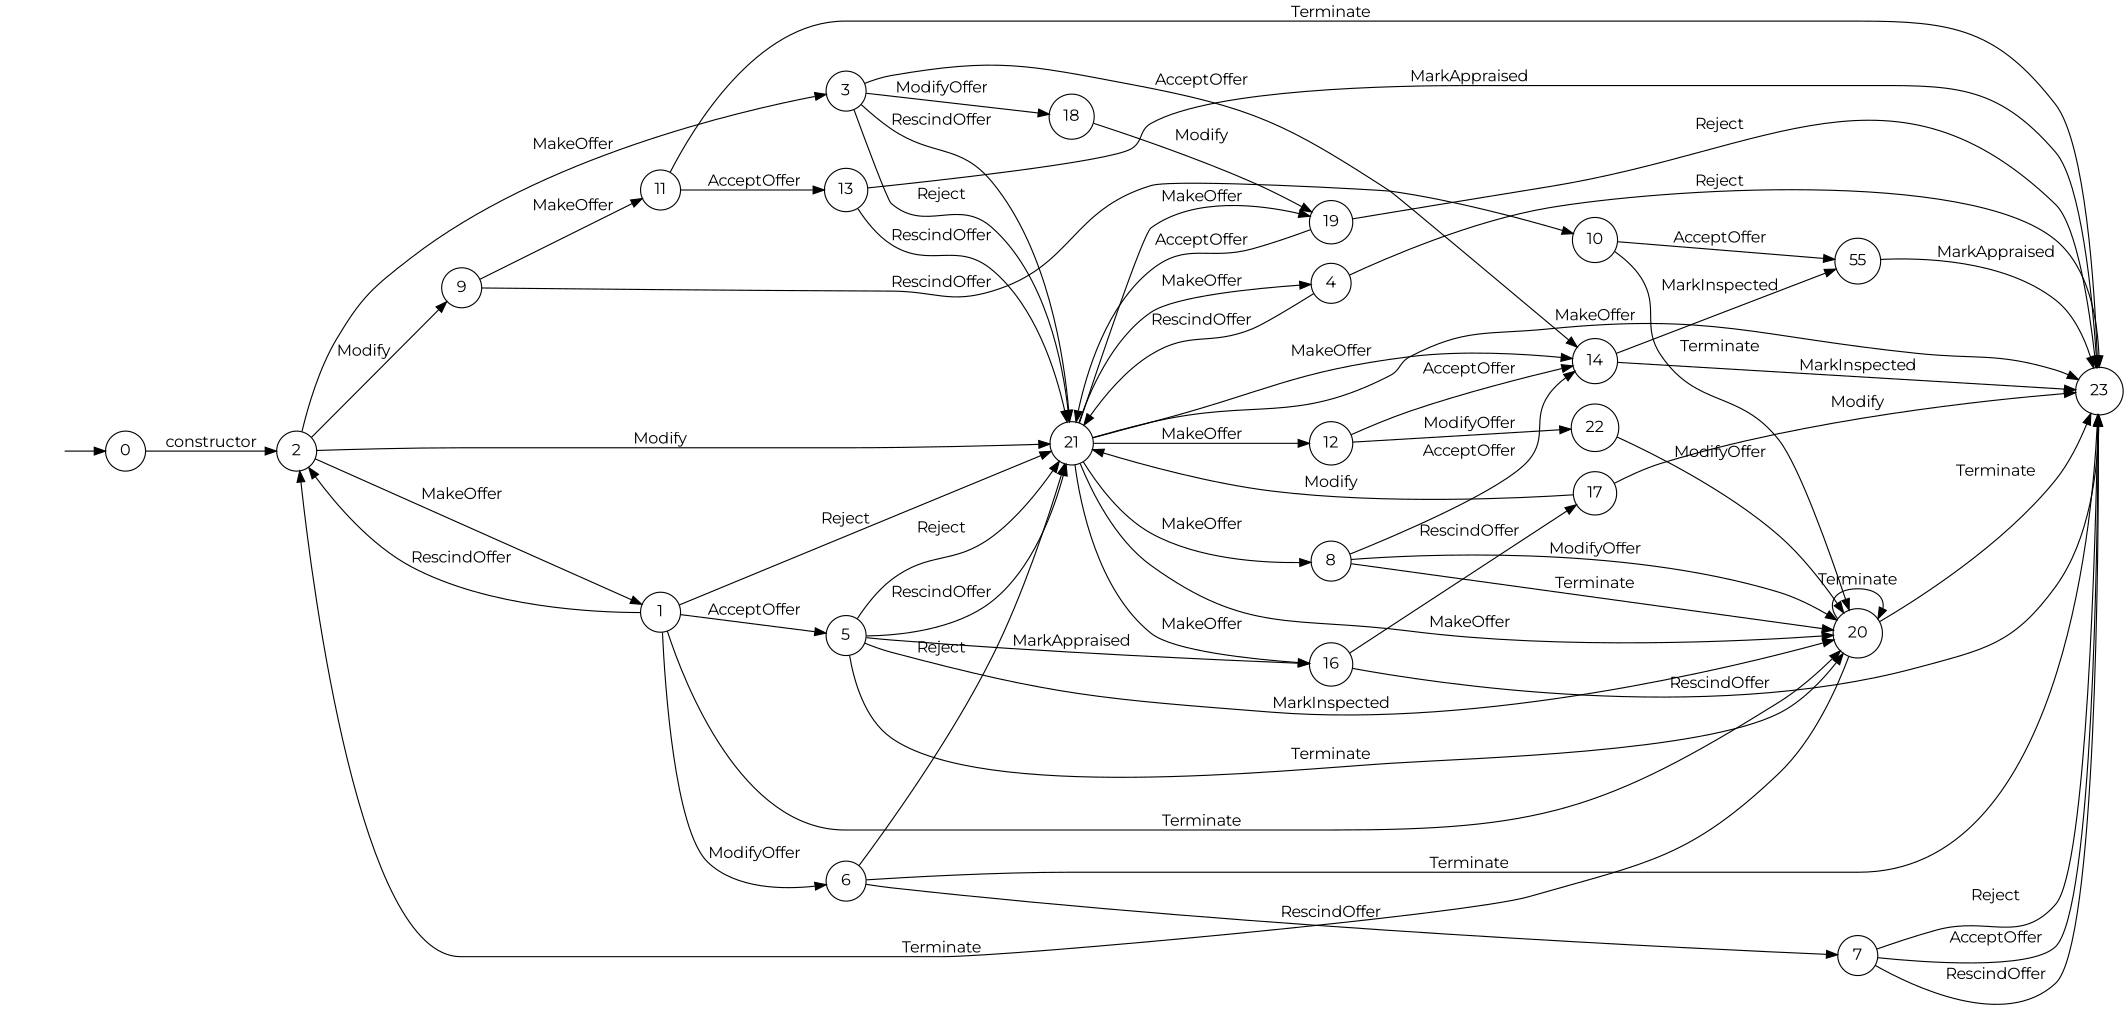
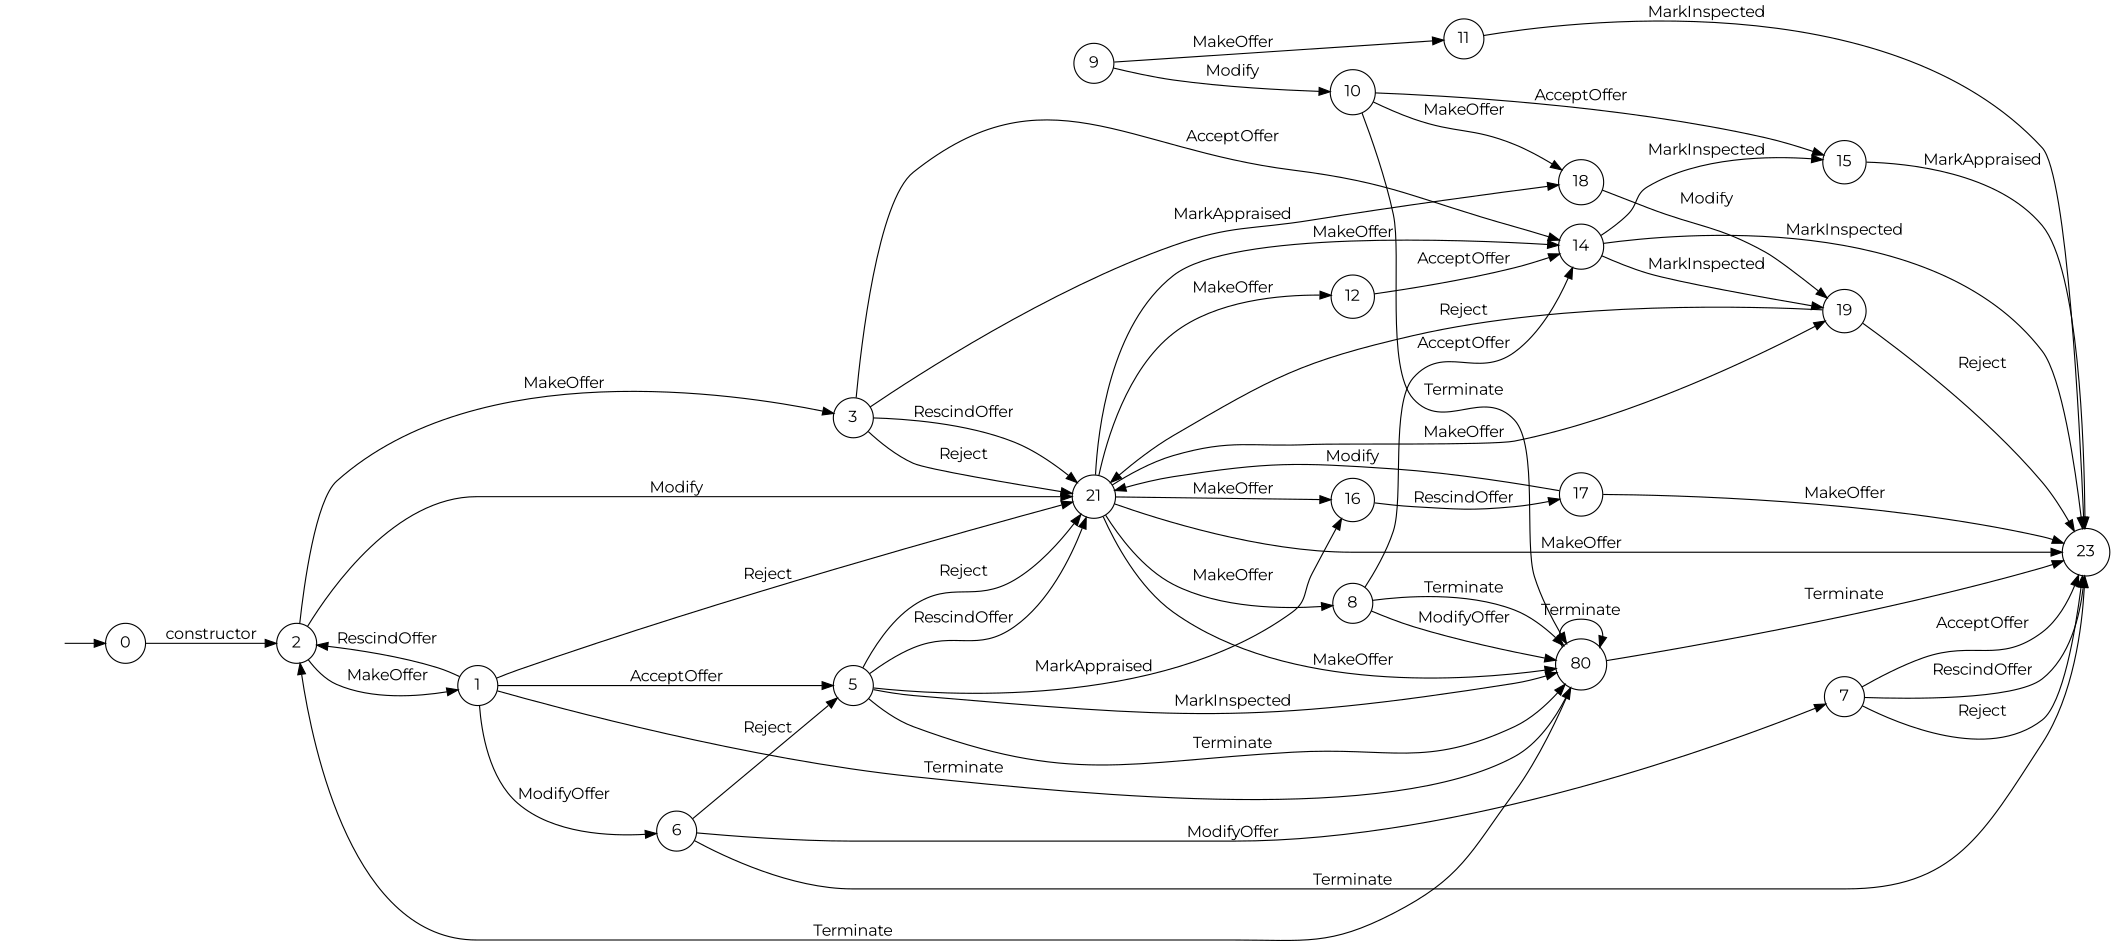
edge "11" -> "23": label "Terminate" -> "MarkInspected"
edge "3" -> "18": label "ModifyOffer" -> "MarkAppraised"
edge "10" -> "18": added, label "MakeOffer"
node "13": removed
edge "19" -> "21": label "AcceptOffer" -> "Reject"
node "55": label "55" -> "15"
edge "9" -> "10": label "RescindOffer" -> "Modify"
node "4": removed
edge "14" -> "19": added, label "MarkInspected"
edge "2" -> "9": removed, label "Modify"
edge "17" -> "23": label "Modify" -> "MakeOffer"
node "22": removed
node "20": label "20" -> "80"
edge "6" -> "21": now "6" -> "5"
edge "16" -> "23": removed, label "RescindOffer"
edge "6" -> "7": label "RescindOffer" -> "ModifyOffer"
